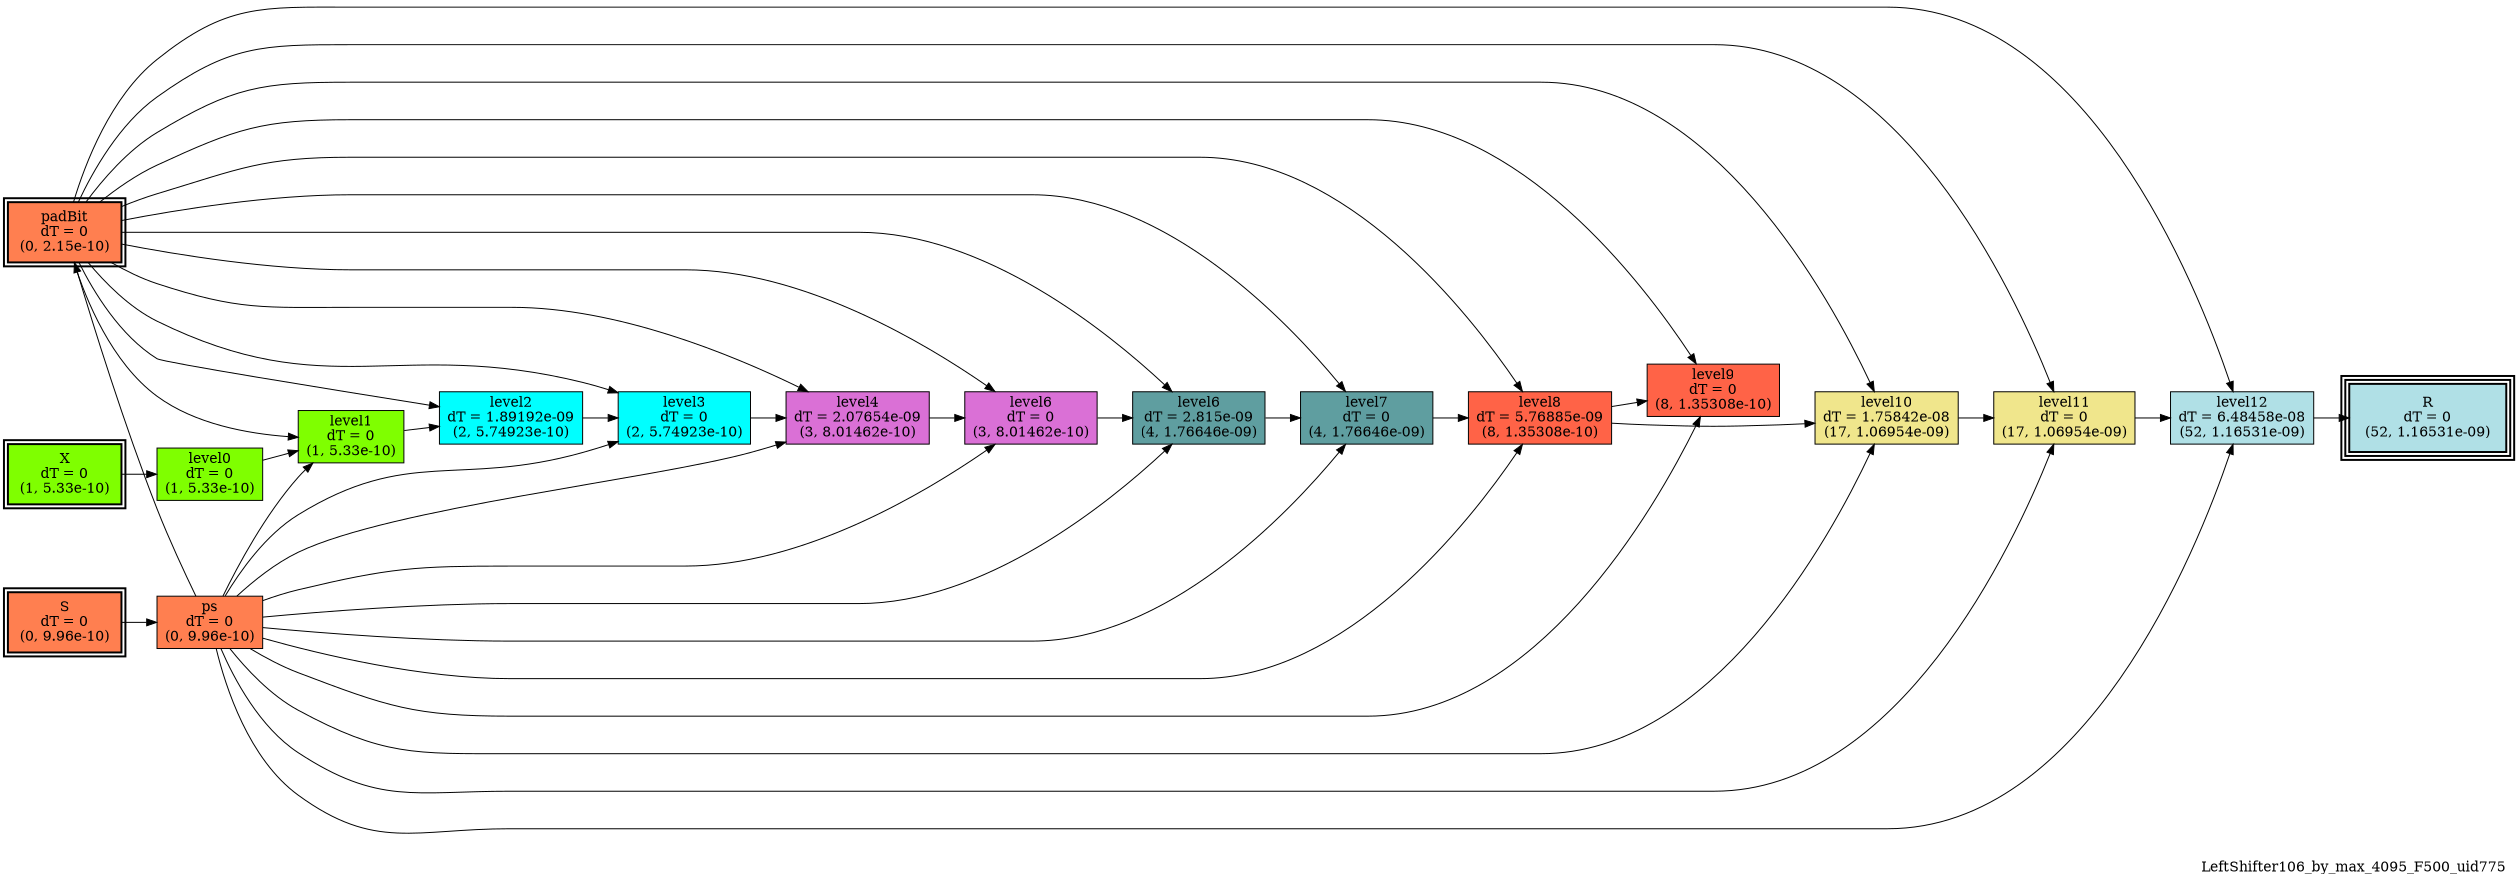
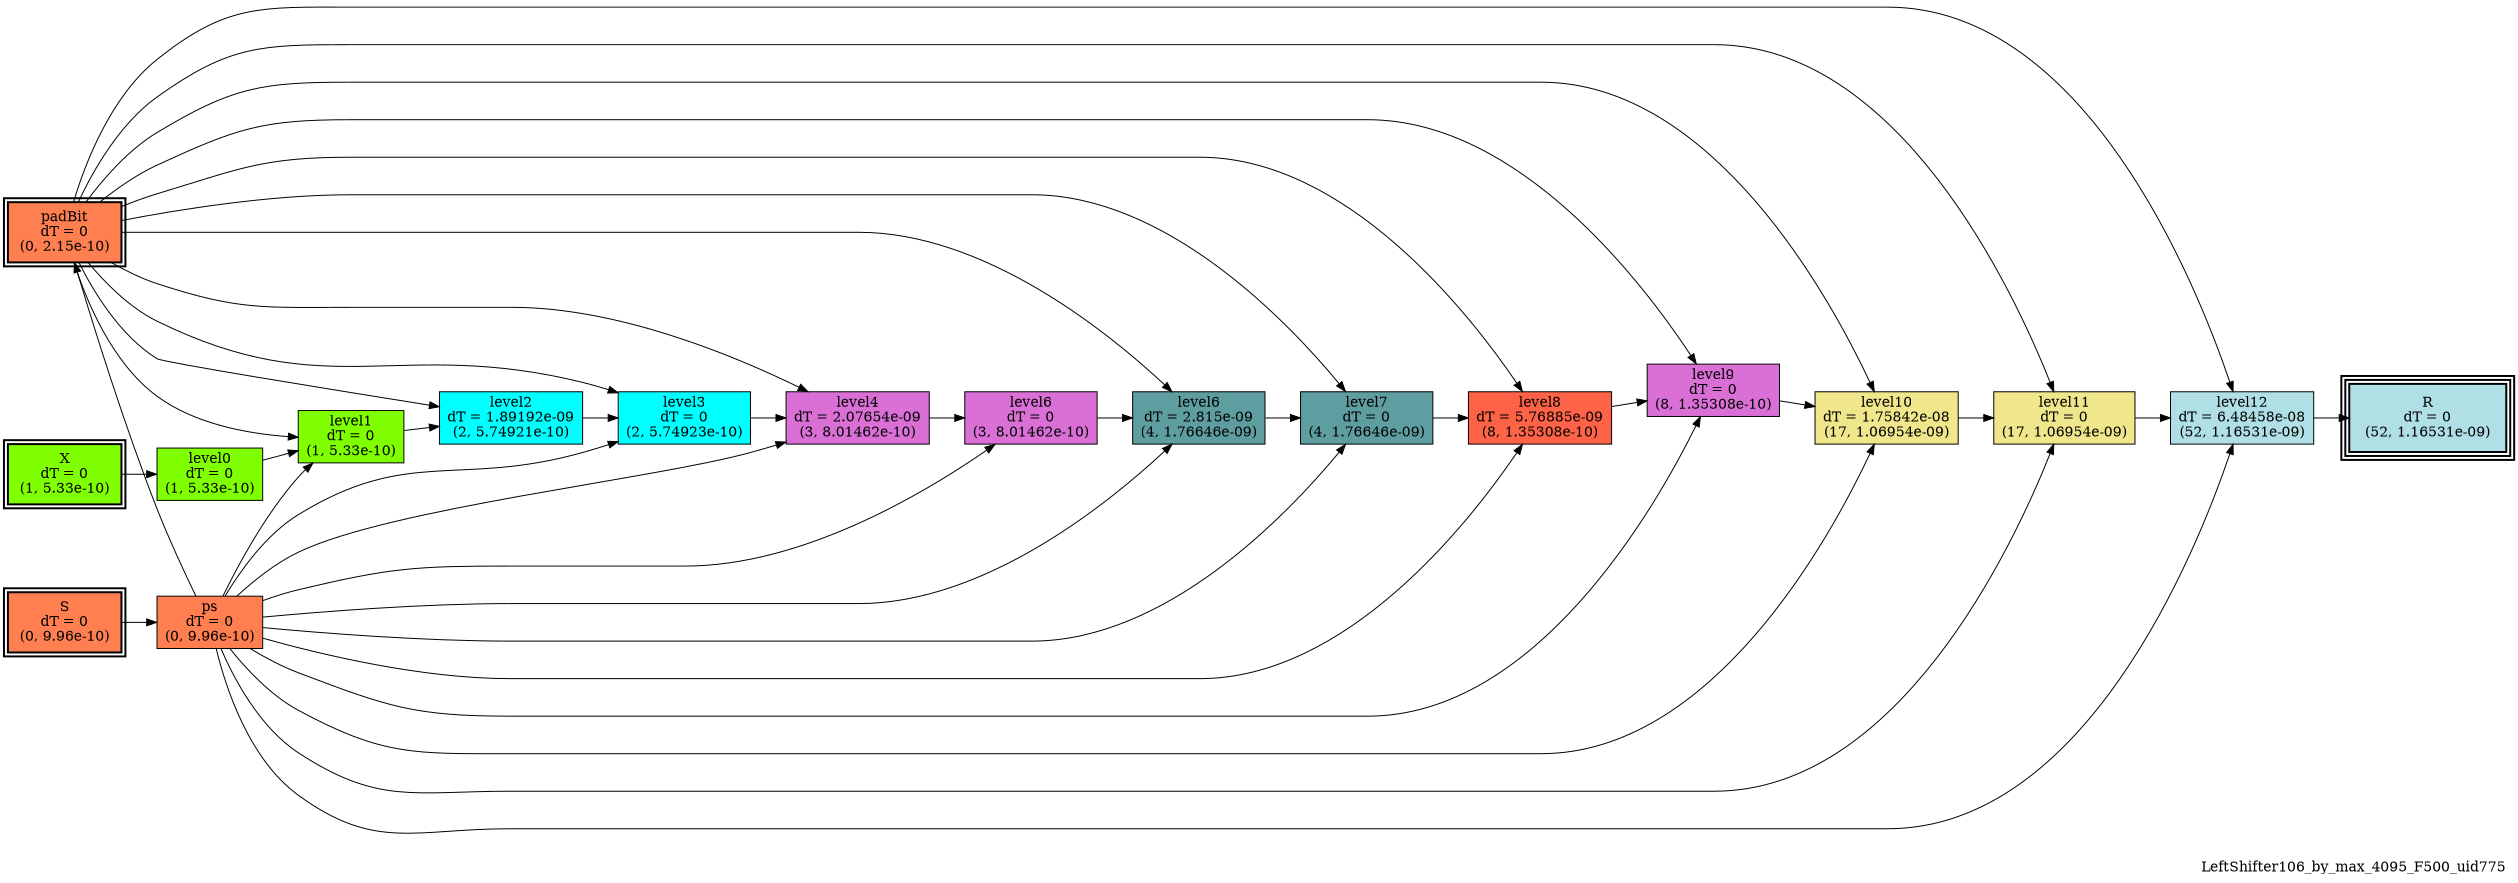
edge "padBit dT = 0 (0, 2.15e-10)" -> "level6 dT = 0 (3, 8.01462e-10)": removed
node "level9 dT = 0 (8, 1.35308e-10)": fillcolor tomato -> orchid
node "level2 dT = 1.89192e-09 (2, 5.74923e-10)": label "level2 dT = 1.89192e-09 (2, 5.74923e-10)" -> "level2 dT = 1.89192e-09 (2, 5.74921e-10)"
edge "level8 dT = 5.76885e-09 (8, 1.35308e-10)" -> "level10 dT = 1.75842e-08 (17, 1.06954e-09)": now "level9 dT = 0 (8, 1.35308e-10)" -> "level10 dT = 1.75842e-08 (17, 1.06954e-09)"
